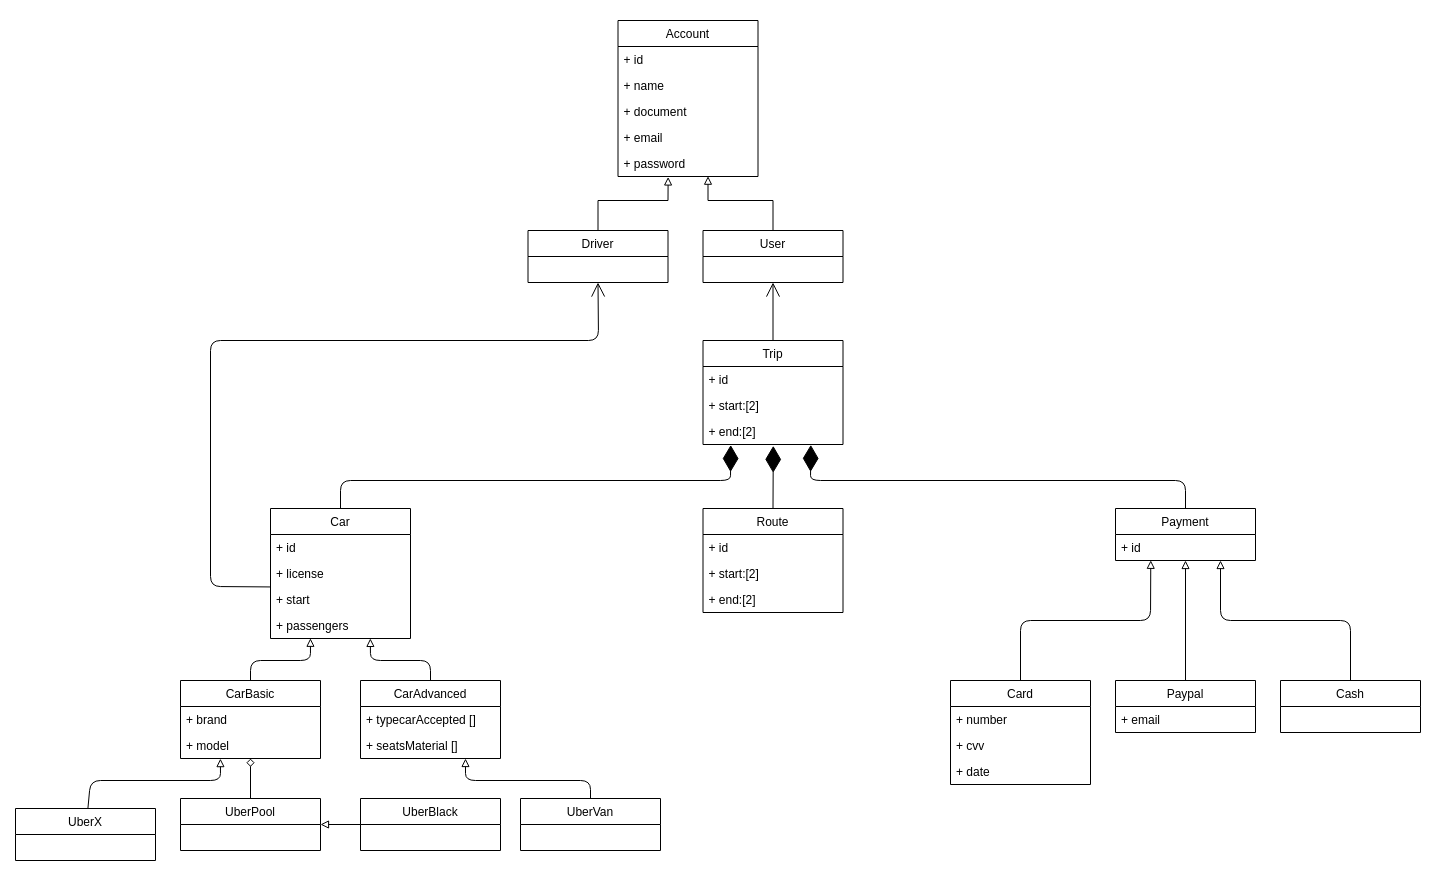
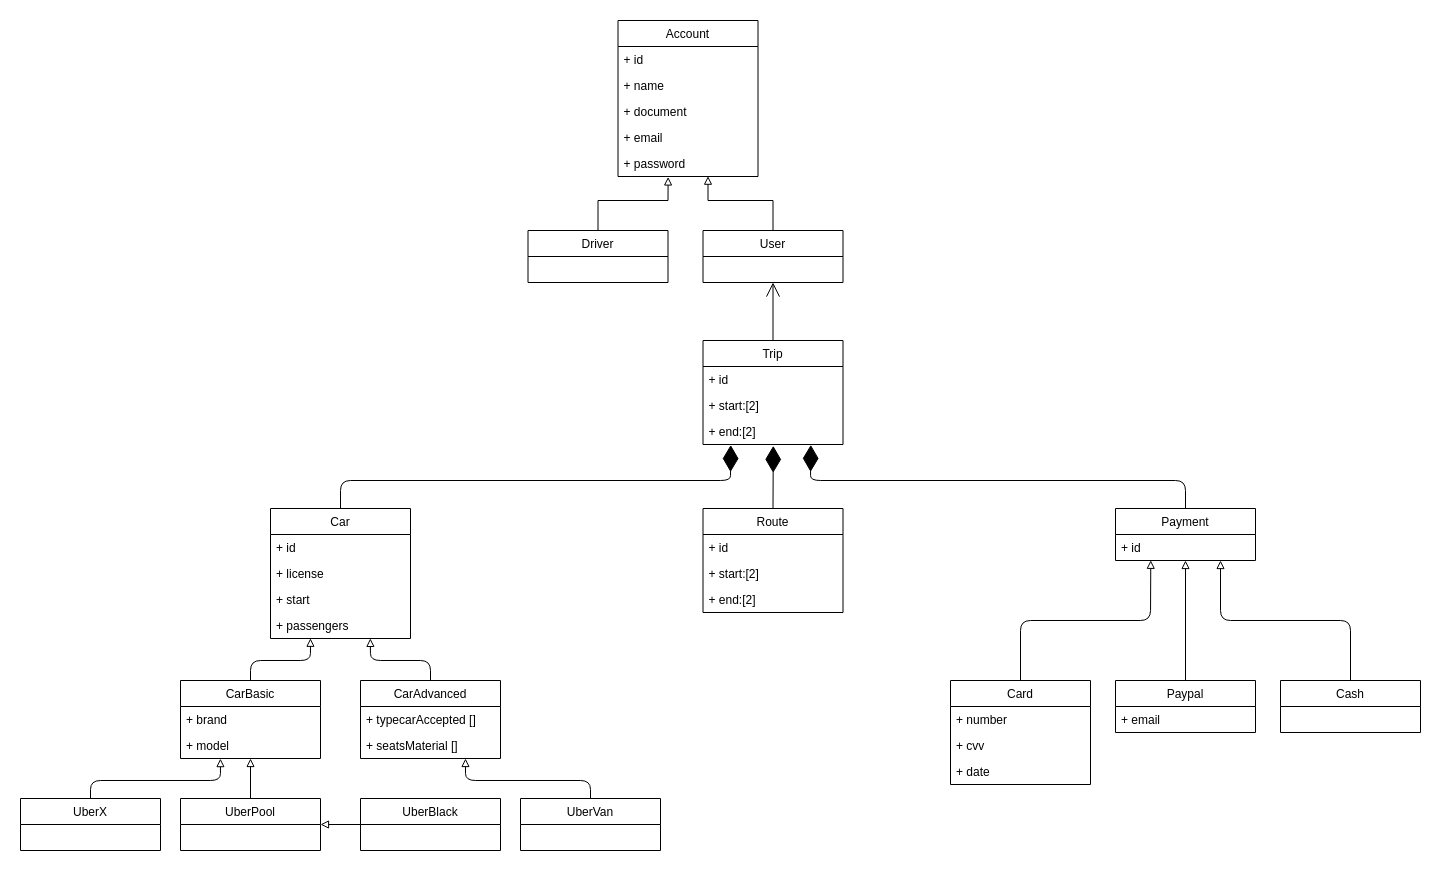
edge "+ license" -> "Driver": removed
edge "UberPool" -> "CarBasic": arrowhead diamond -> block
node "UberX": moved (86, 835) -> (91, 825)
